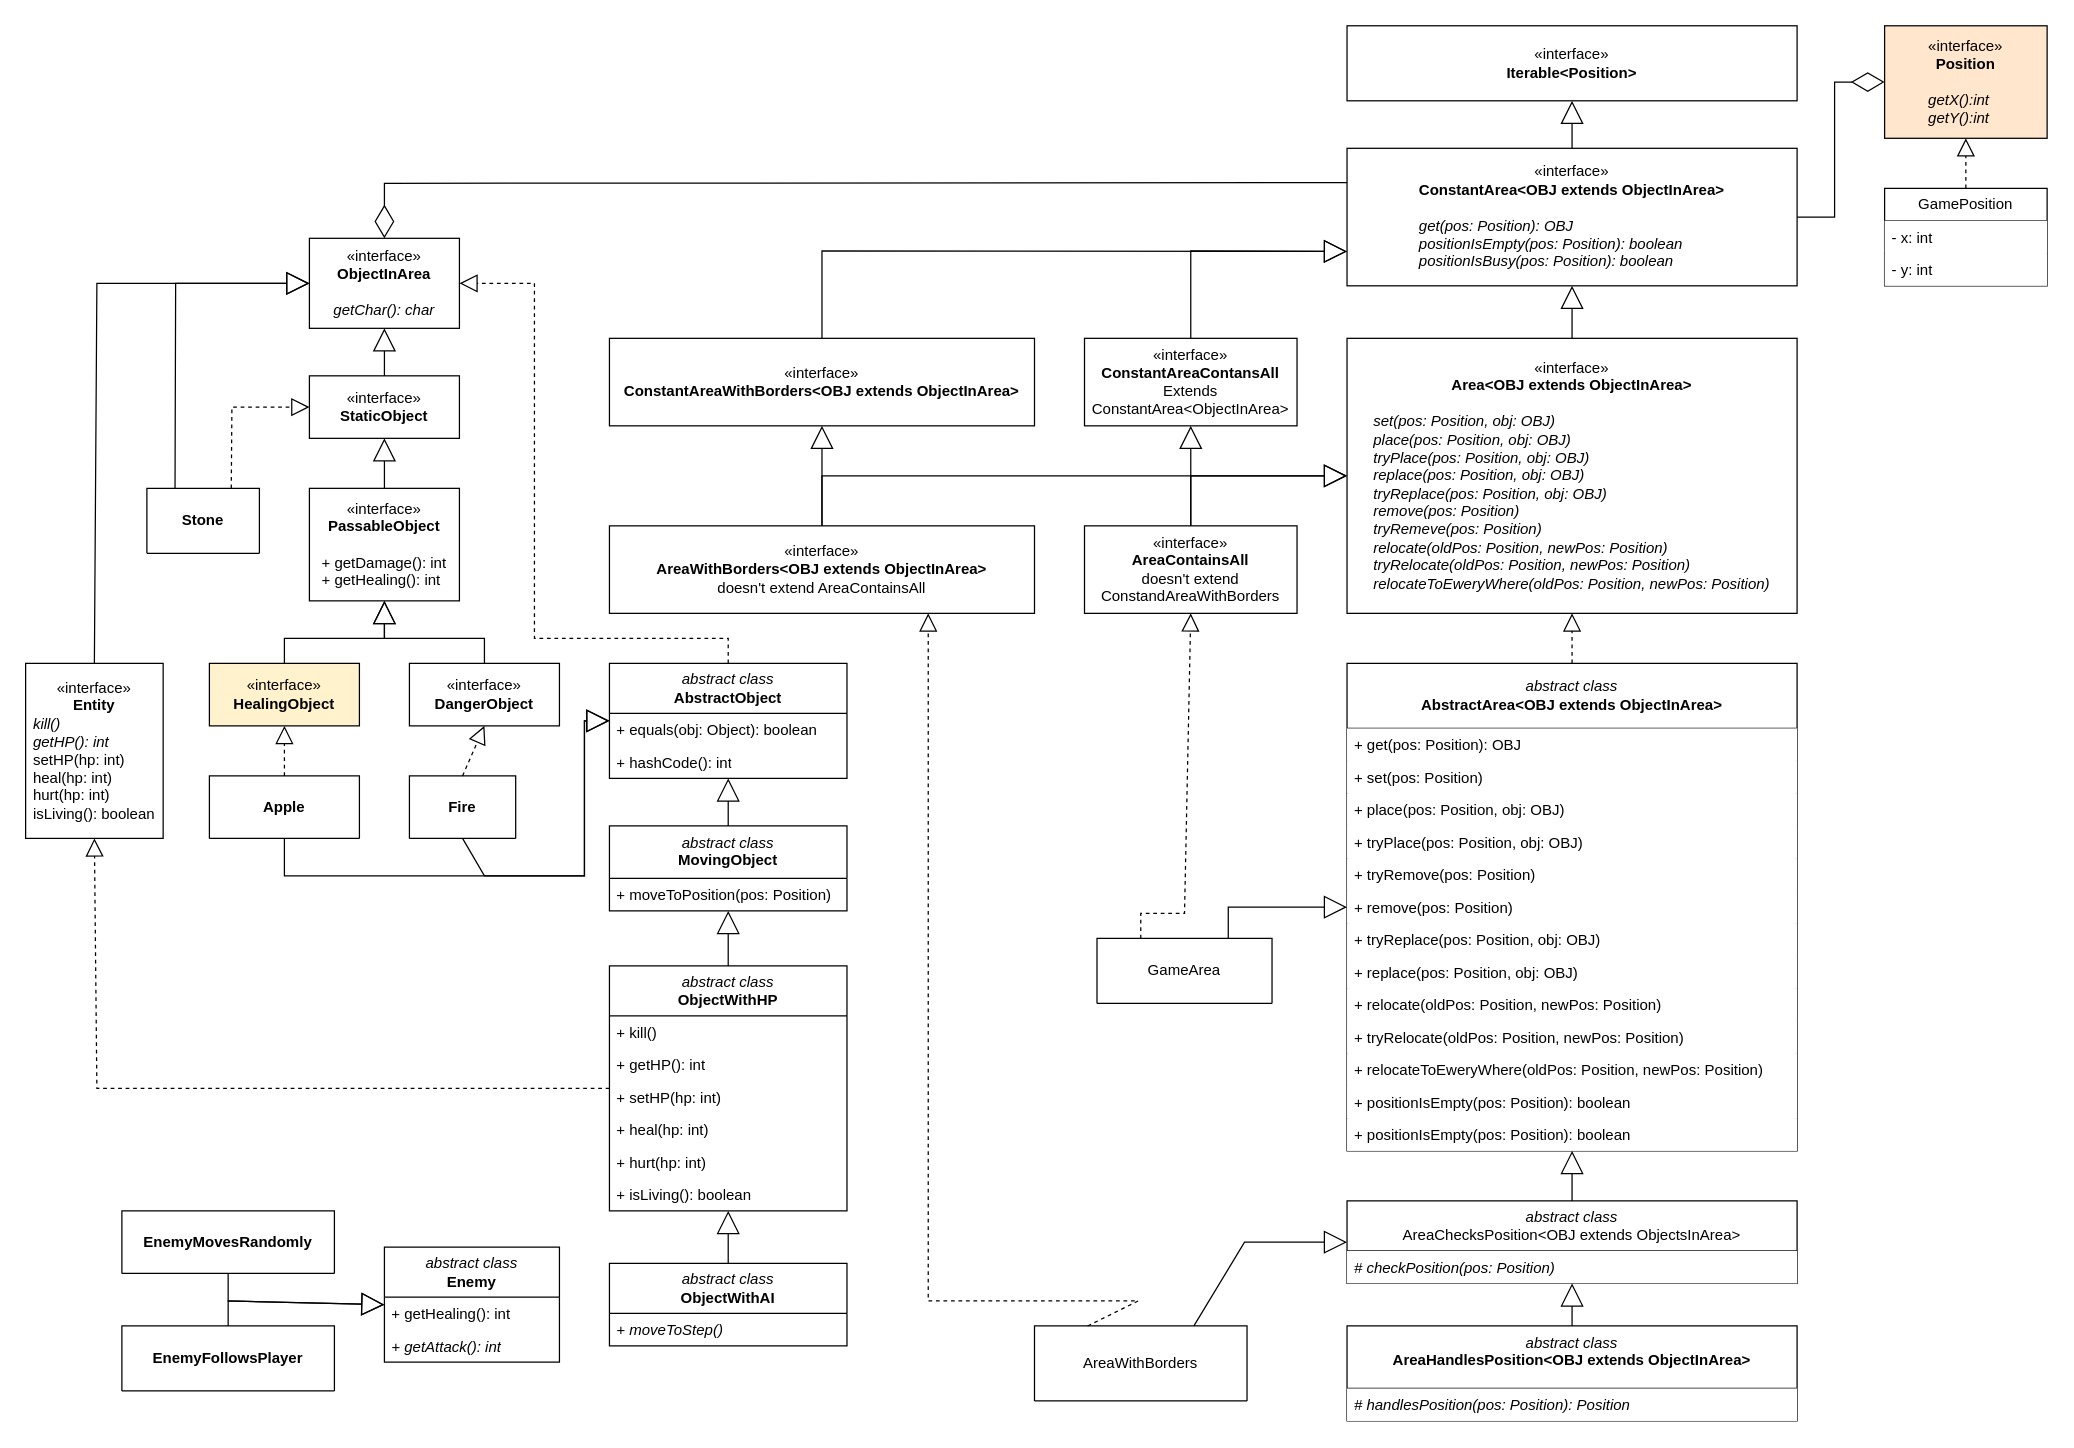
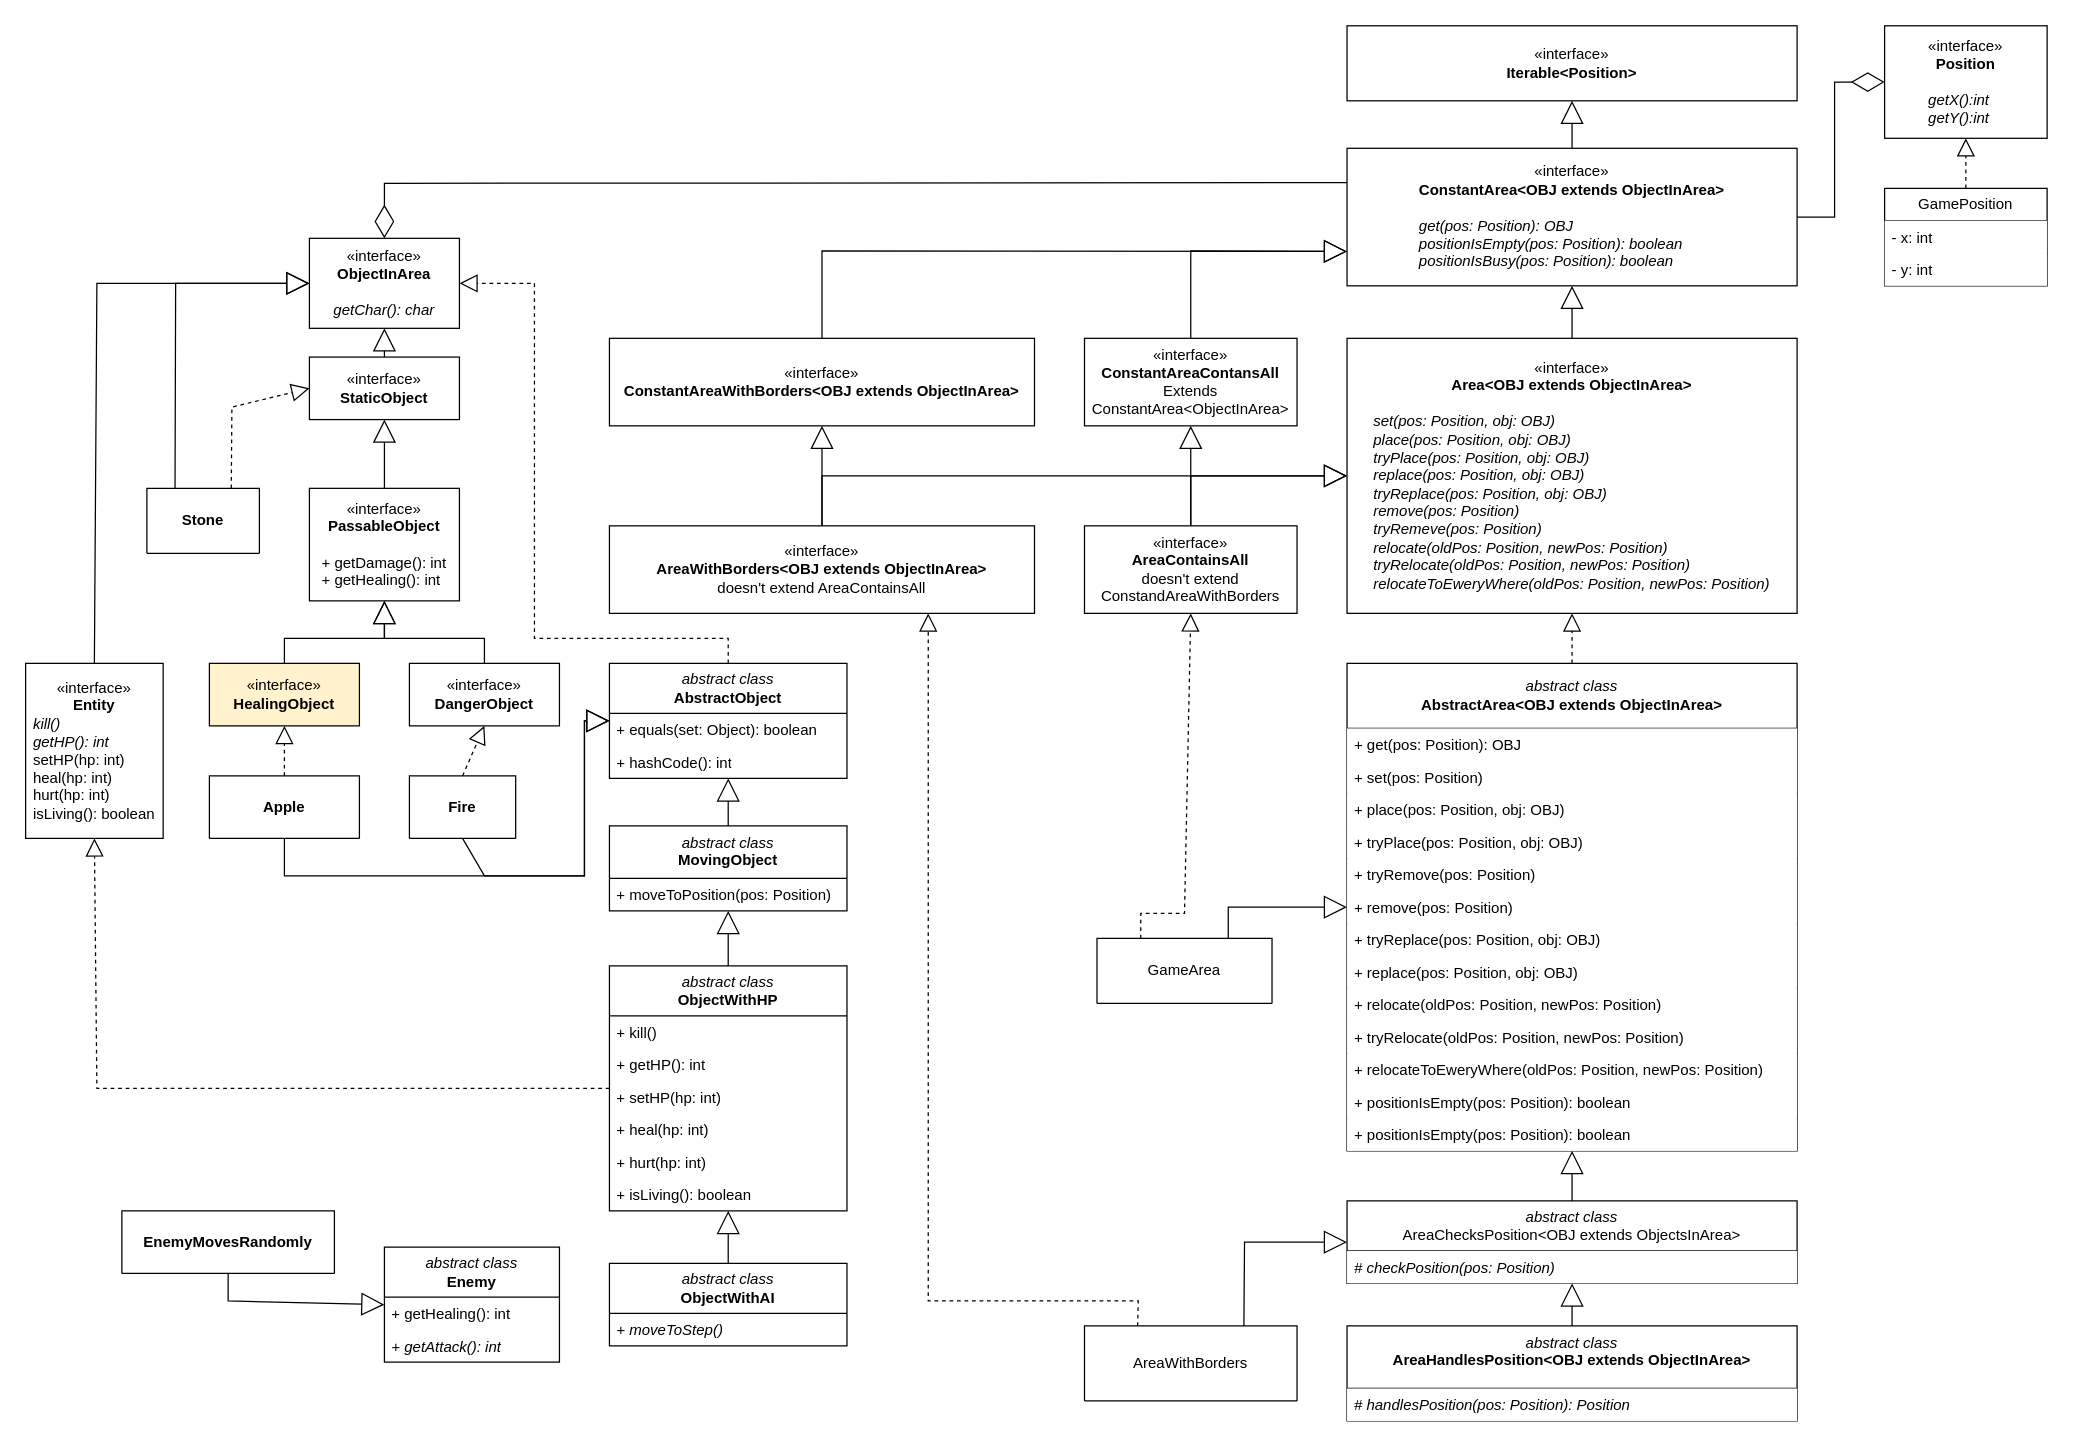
node "«interface» Position getX():int getY():int": fillcolor #ffe6cc -> #ffffff
node "«interface» StaticObject": moved (384, 407) -> (384, 388)
node "+ equals(obj: Object): boolean": label "+ equals(obj: Object): boolean" -> "+ equals(set: Object): boolean"
edge "EnemyFollowsPlayer" -> "abstract class Enemy": removed
node "EnemyFollowsPlayer": removed
node "AreaWithBorders": moved (1141, 1363) -> (1191, 1363)
